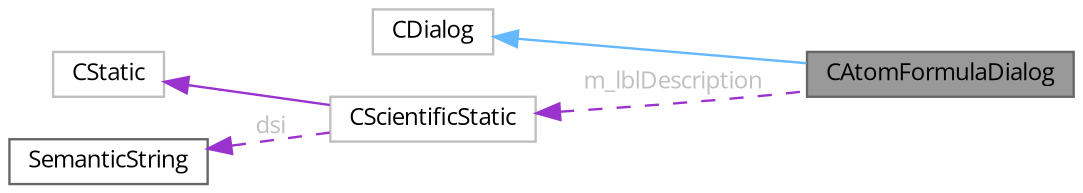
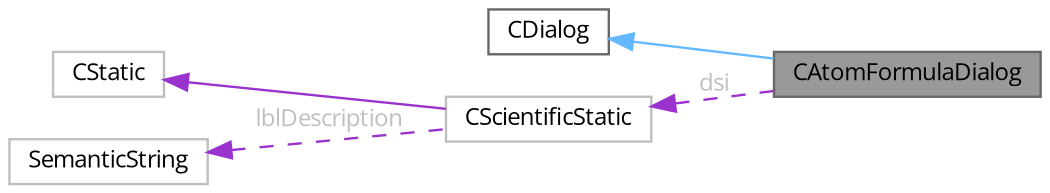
node "CDialog": color grey75 -> gray40
edge "CAtomFormulaDialog" -> "CScientificStatic": label " m_lblDescription" -> " dsi"
edge "CScientificStatic" -> "SemanticString": label " dsi" -> " lblDescription"
node "SemanticString": color gray40 -> grey75
